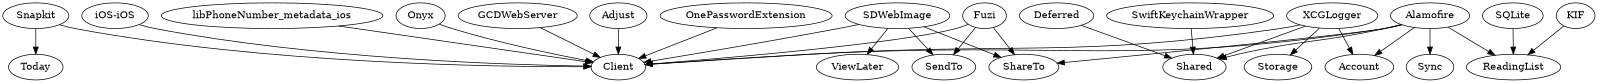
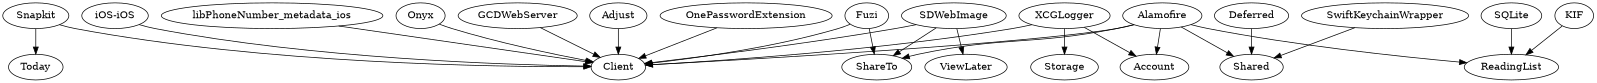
edge "XCGLogger" -> "Shared": removed
node "SendTo": removed
node "Sync": removed
